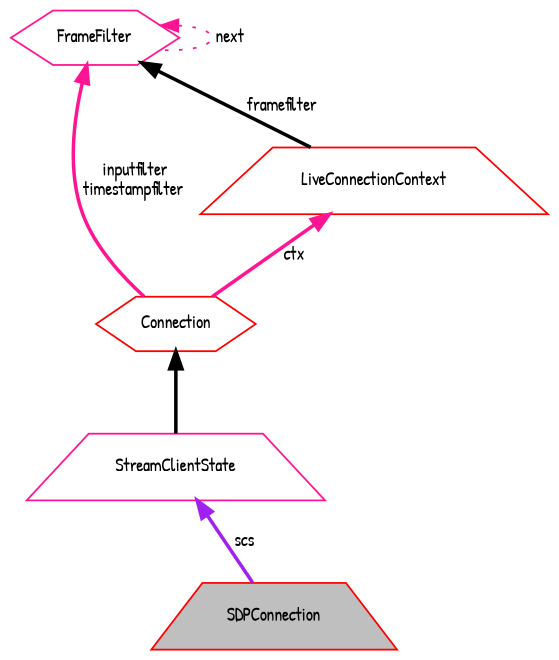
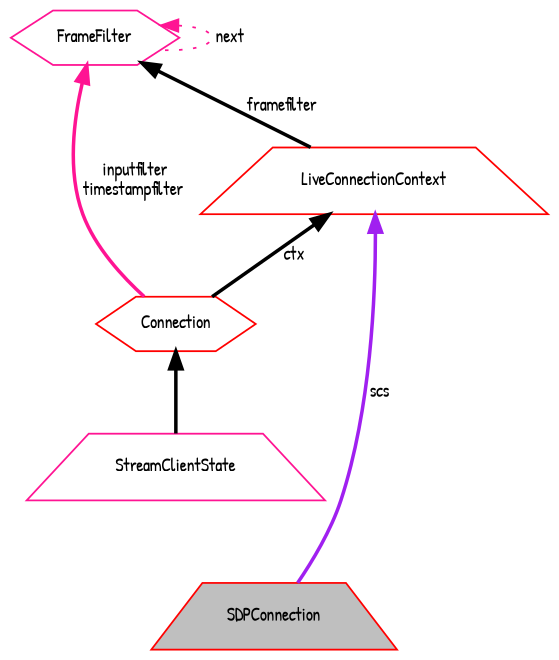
edge "Connection" -> "LiveConnectionContext": color deeppink -> black
edge "SDPConnection" -> "StreamClientState": now "SDPConnection" -> "LiveConnectionContext"
